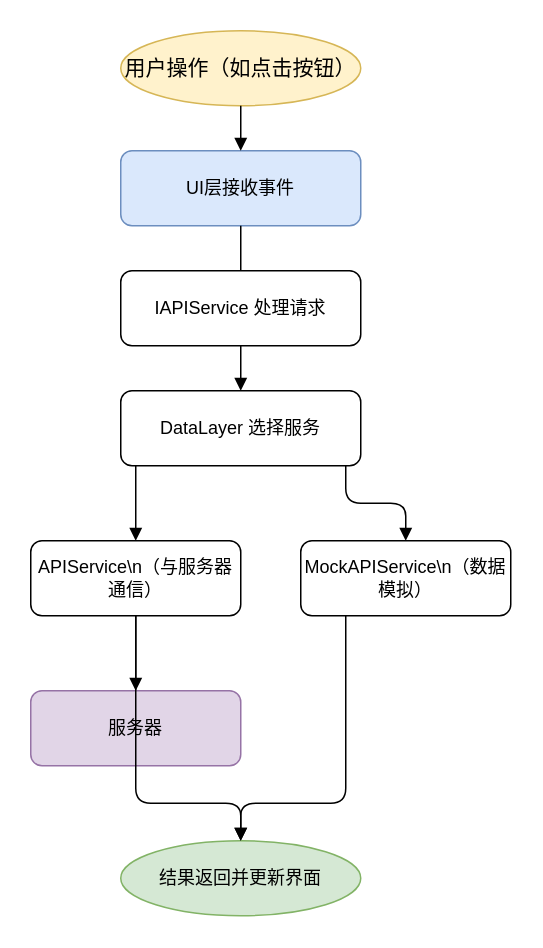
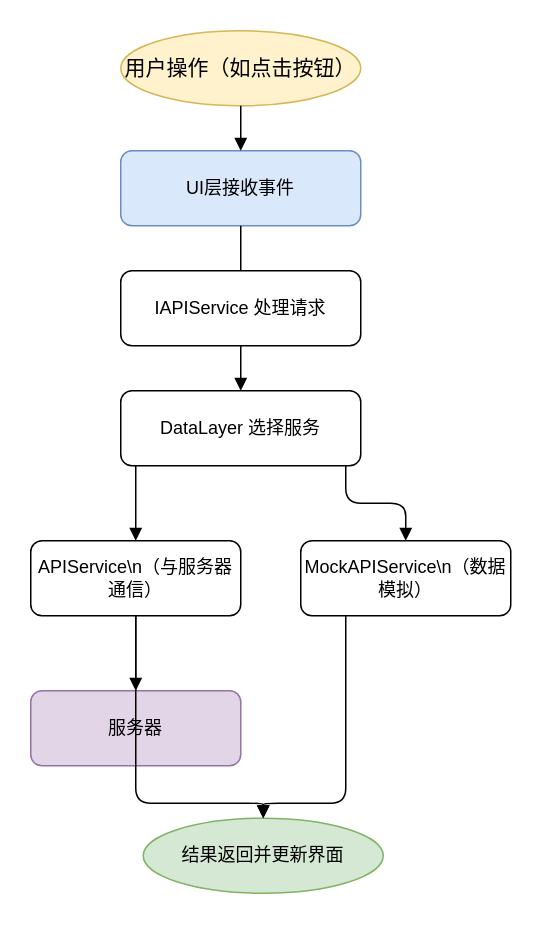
node "结果返回并更新界面": moved (241, 878) -> (263, 856)
